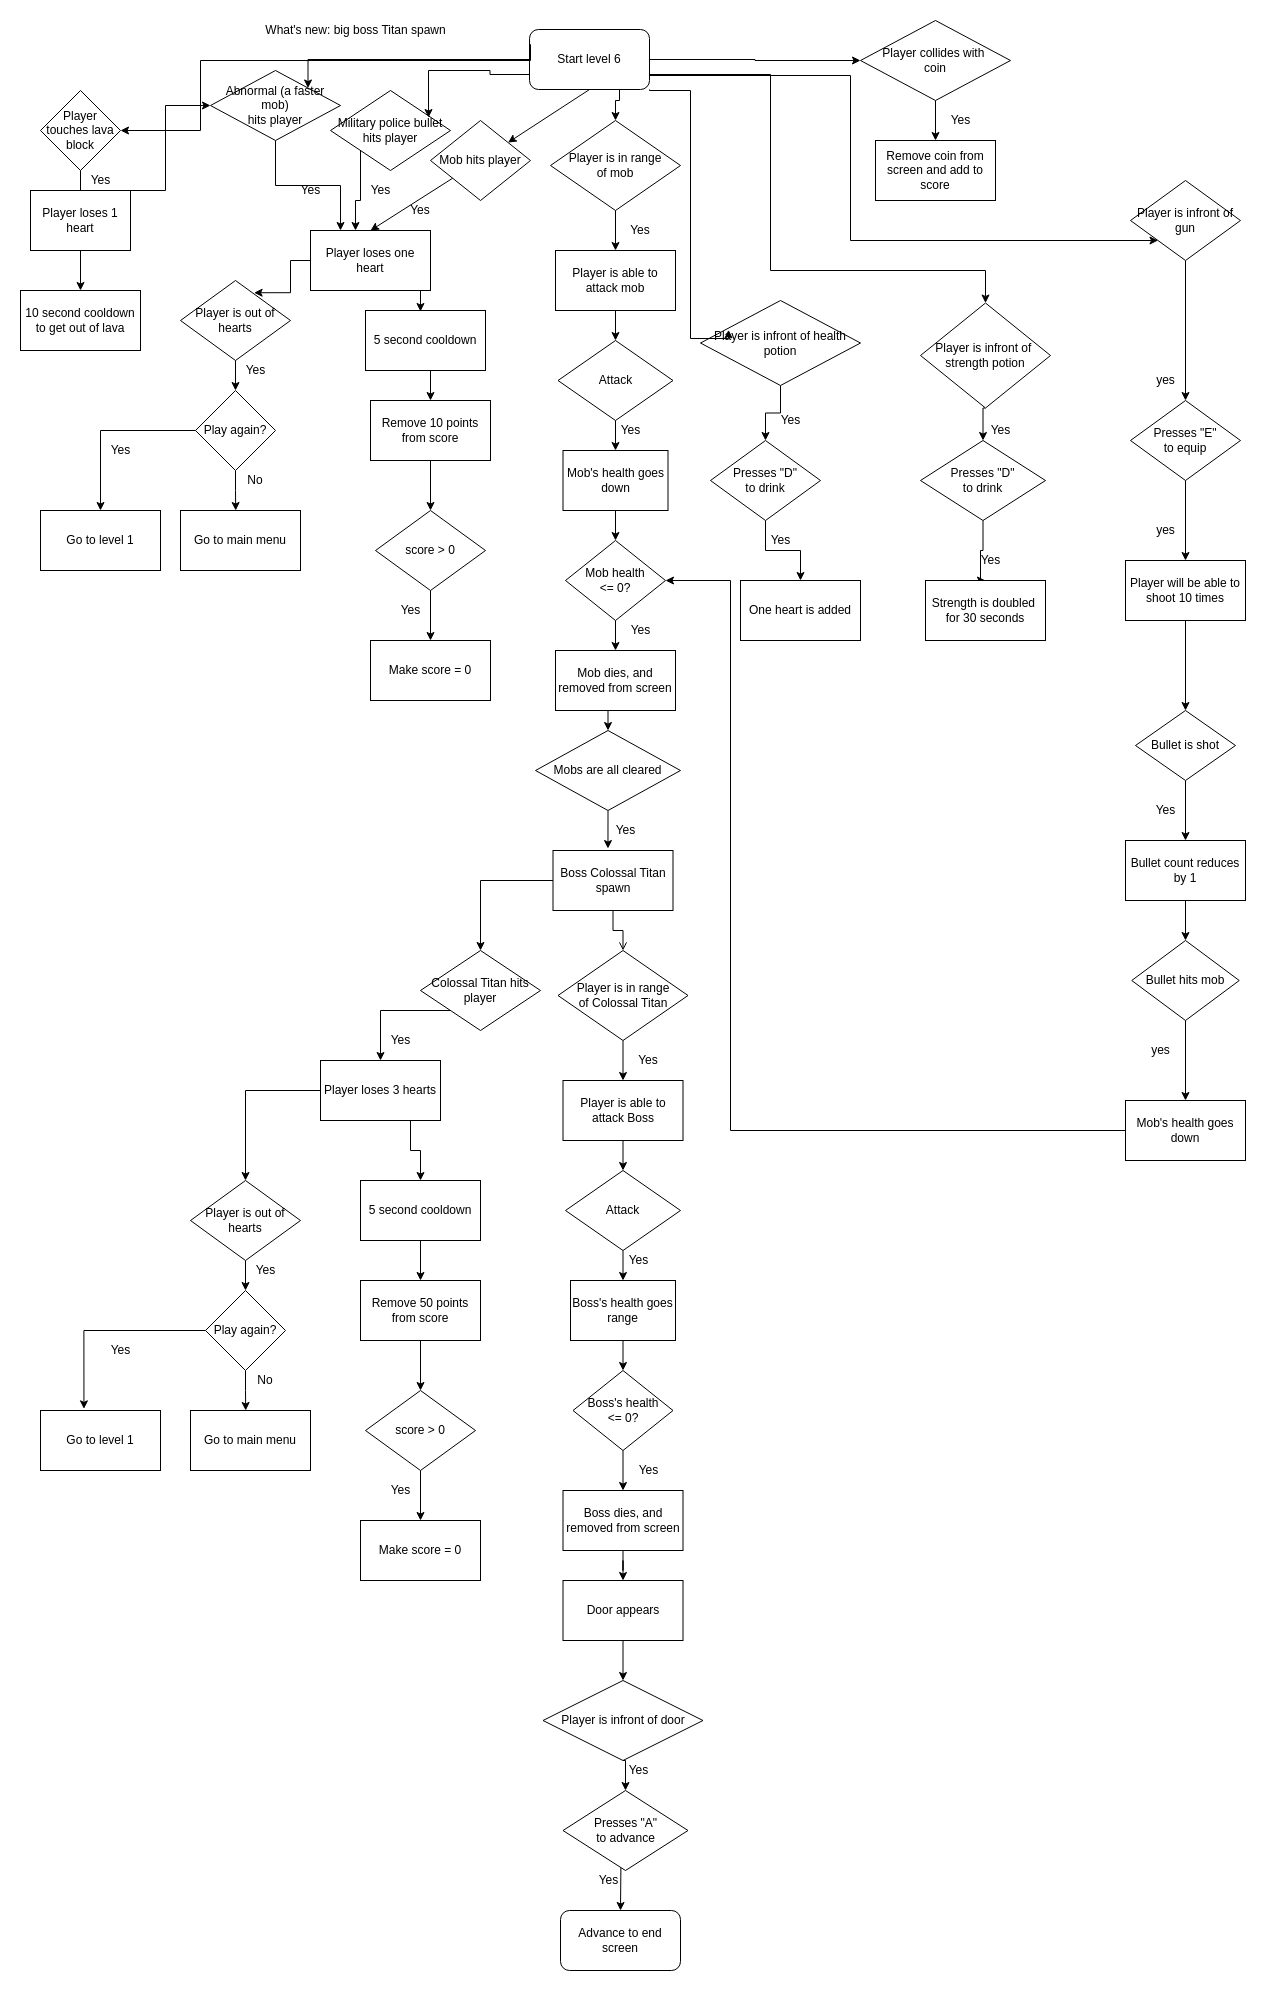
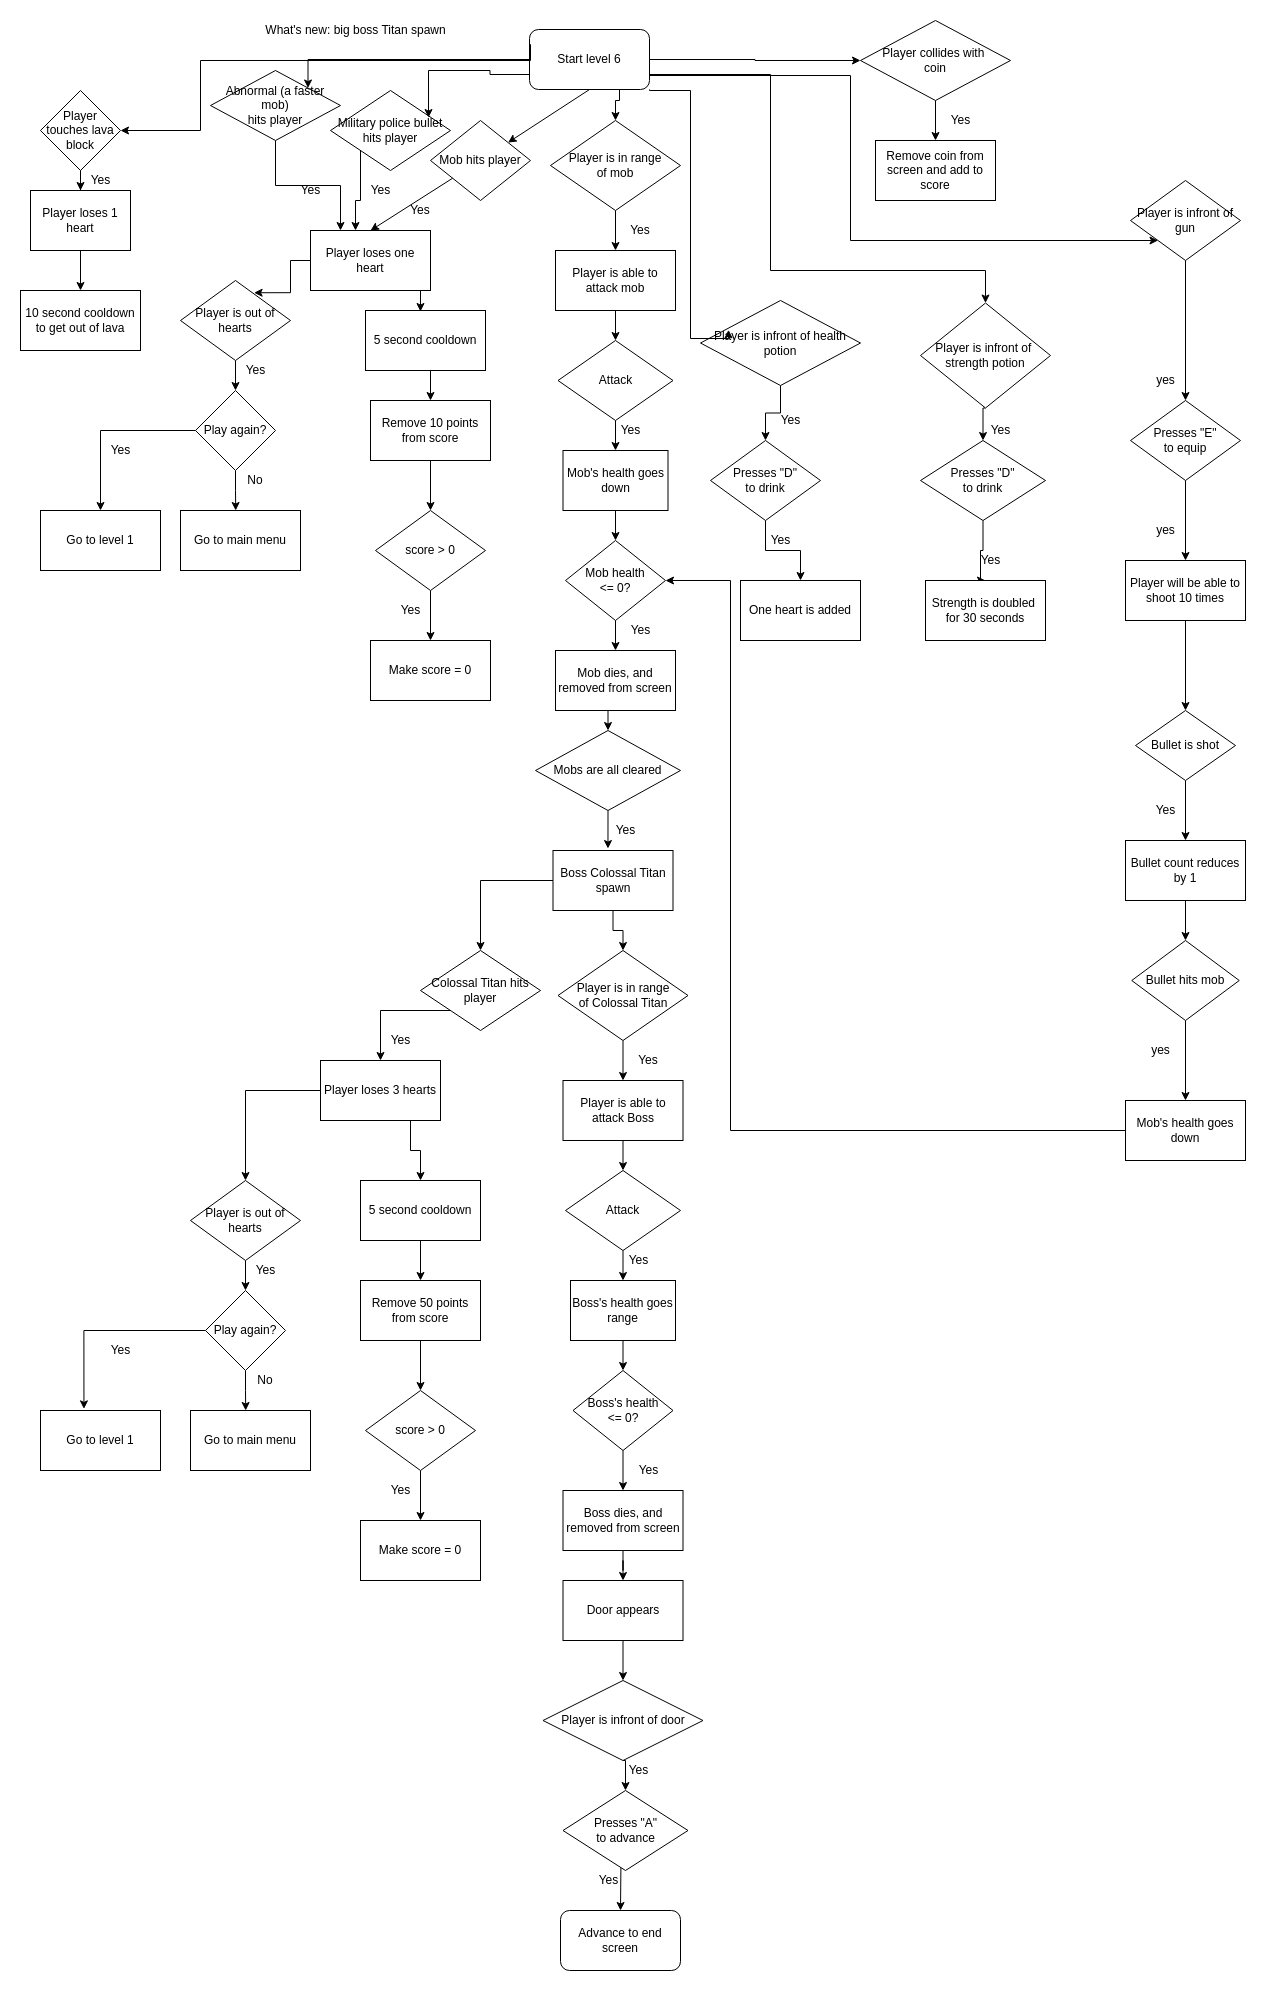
edge "Player touches lava block" -> "Abnormal (a faster mob) hits player": now "Player touches lava block" -> "Player loses 1 heart"
edge "Boss Colossal Titan spawn" -> "Player is in range of Colossal Titan": arrowhead open -> classic
